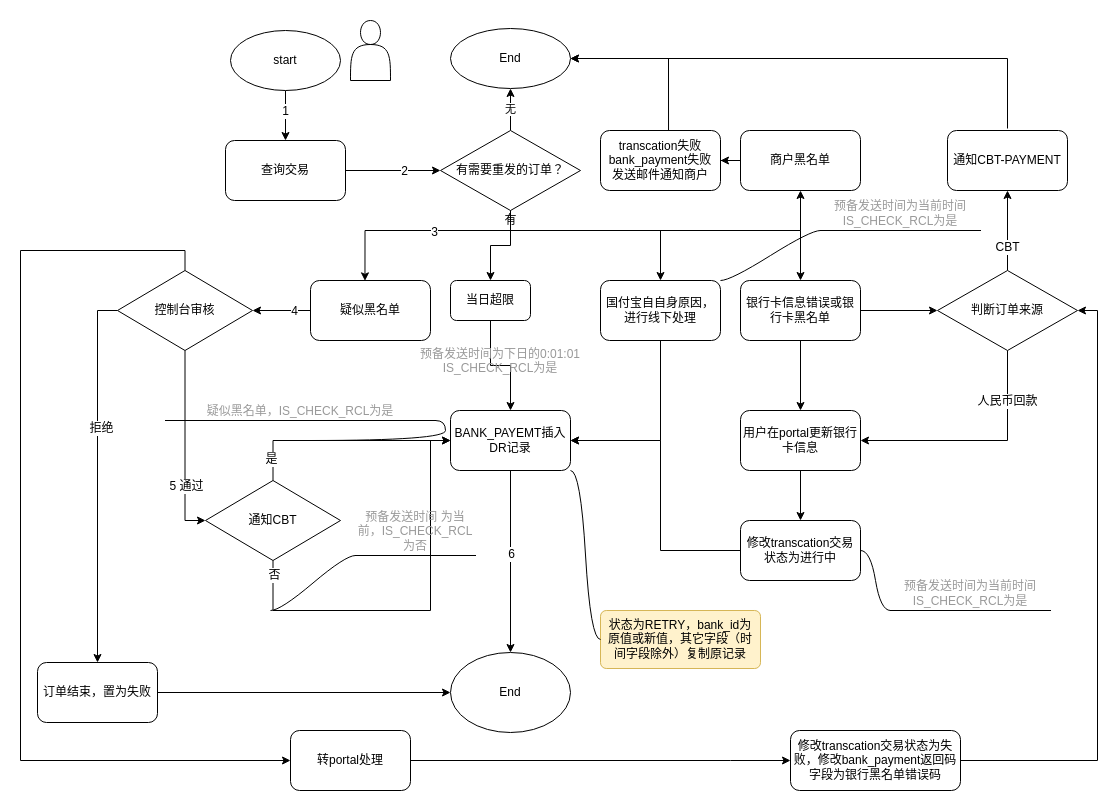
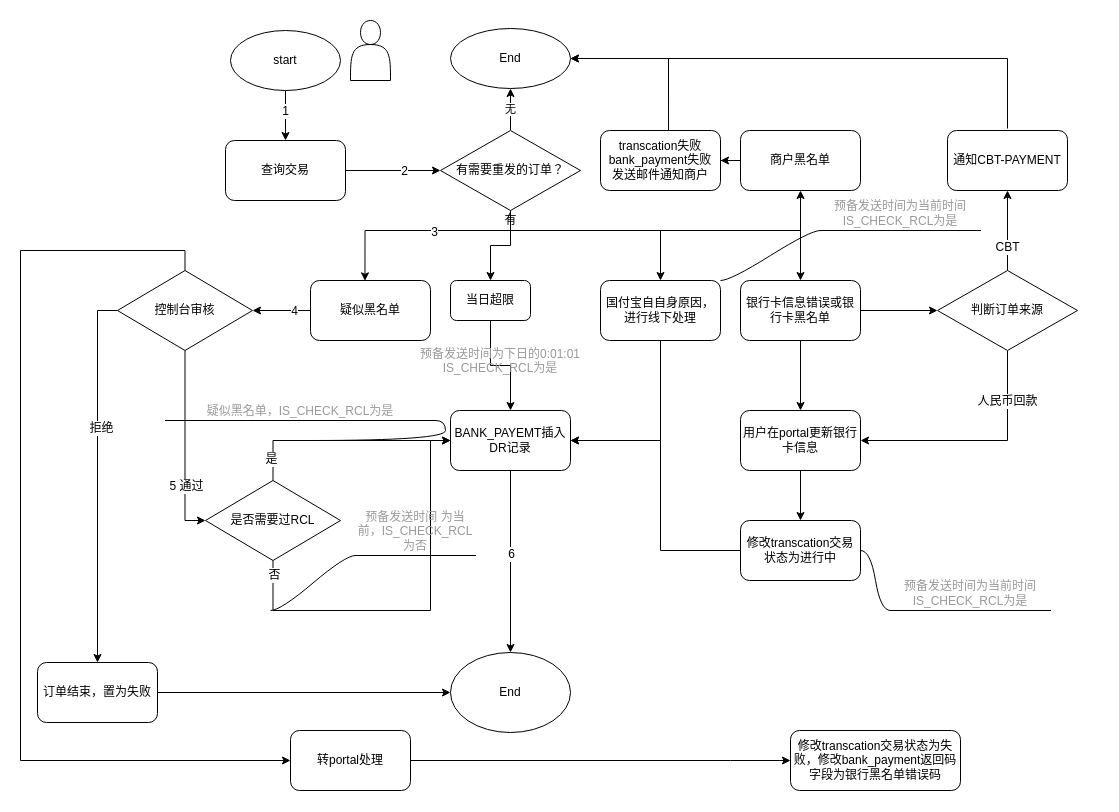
node "通知CBT": label "通知CBT" -> "是否需要过RCL"
edge "BANK_PAYEMT插入DR记录" -- "状态为RETRY，bank_id为原值或新值，其它字段（时间字段除外）复制原记录": removed
edge "修改transcation交易状态为失败，修改bank_payment返回码字段为银行黑名单错误码" -> "判断订单来源": removed
node "状态为RETRY，bank_id为原值或新值，其它字段（时间字段除外）复制原记录": removed
